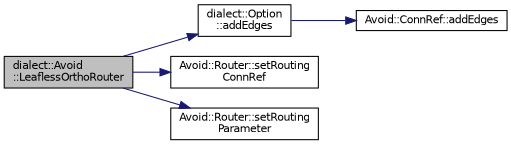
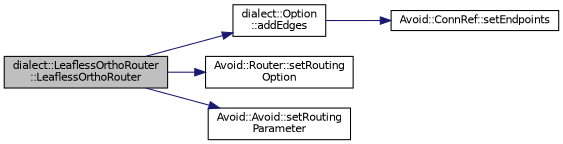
node "Avoid::ConnRef::addEdges": label "Avoid::ConnRef::addEdges" -> "Avoid::ConnRef::setEndpoints"
node "dialect::Avoid ::LeaflessOrthoRouter": label "dialect::Avoid ::LeaflessOrthoRouter" -> "dialect::LeaflessOrthoRouter ::LeaflessOrthoRouter"
node "Avoid::Router::setRouting ConnRef": label "Avoid::Router::setRouting ConnRef" -> "Avoid::Router::setRouting Option"
node "Avoid::Router::setRouting Parameter": label "Avoid::Router::setRouting Parameter" -> "Avoid::Avoid::setRouting Parameter"
